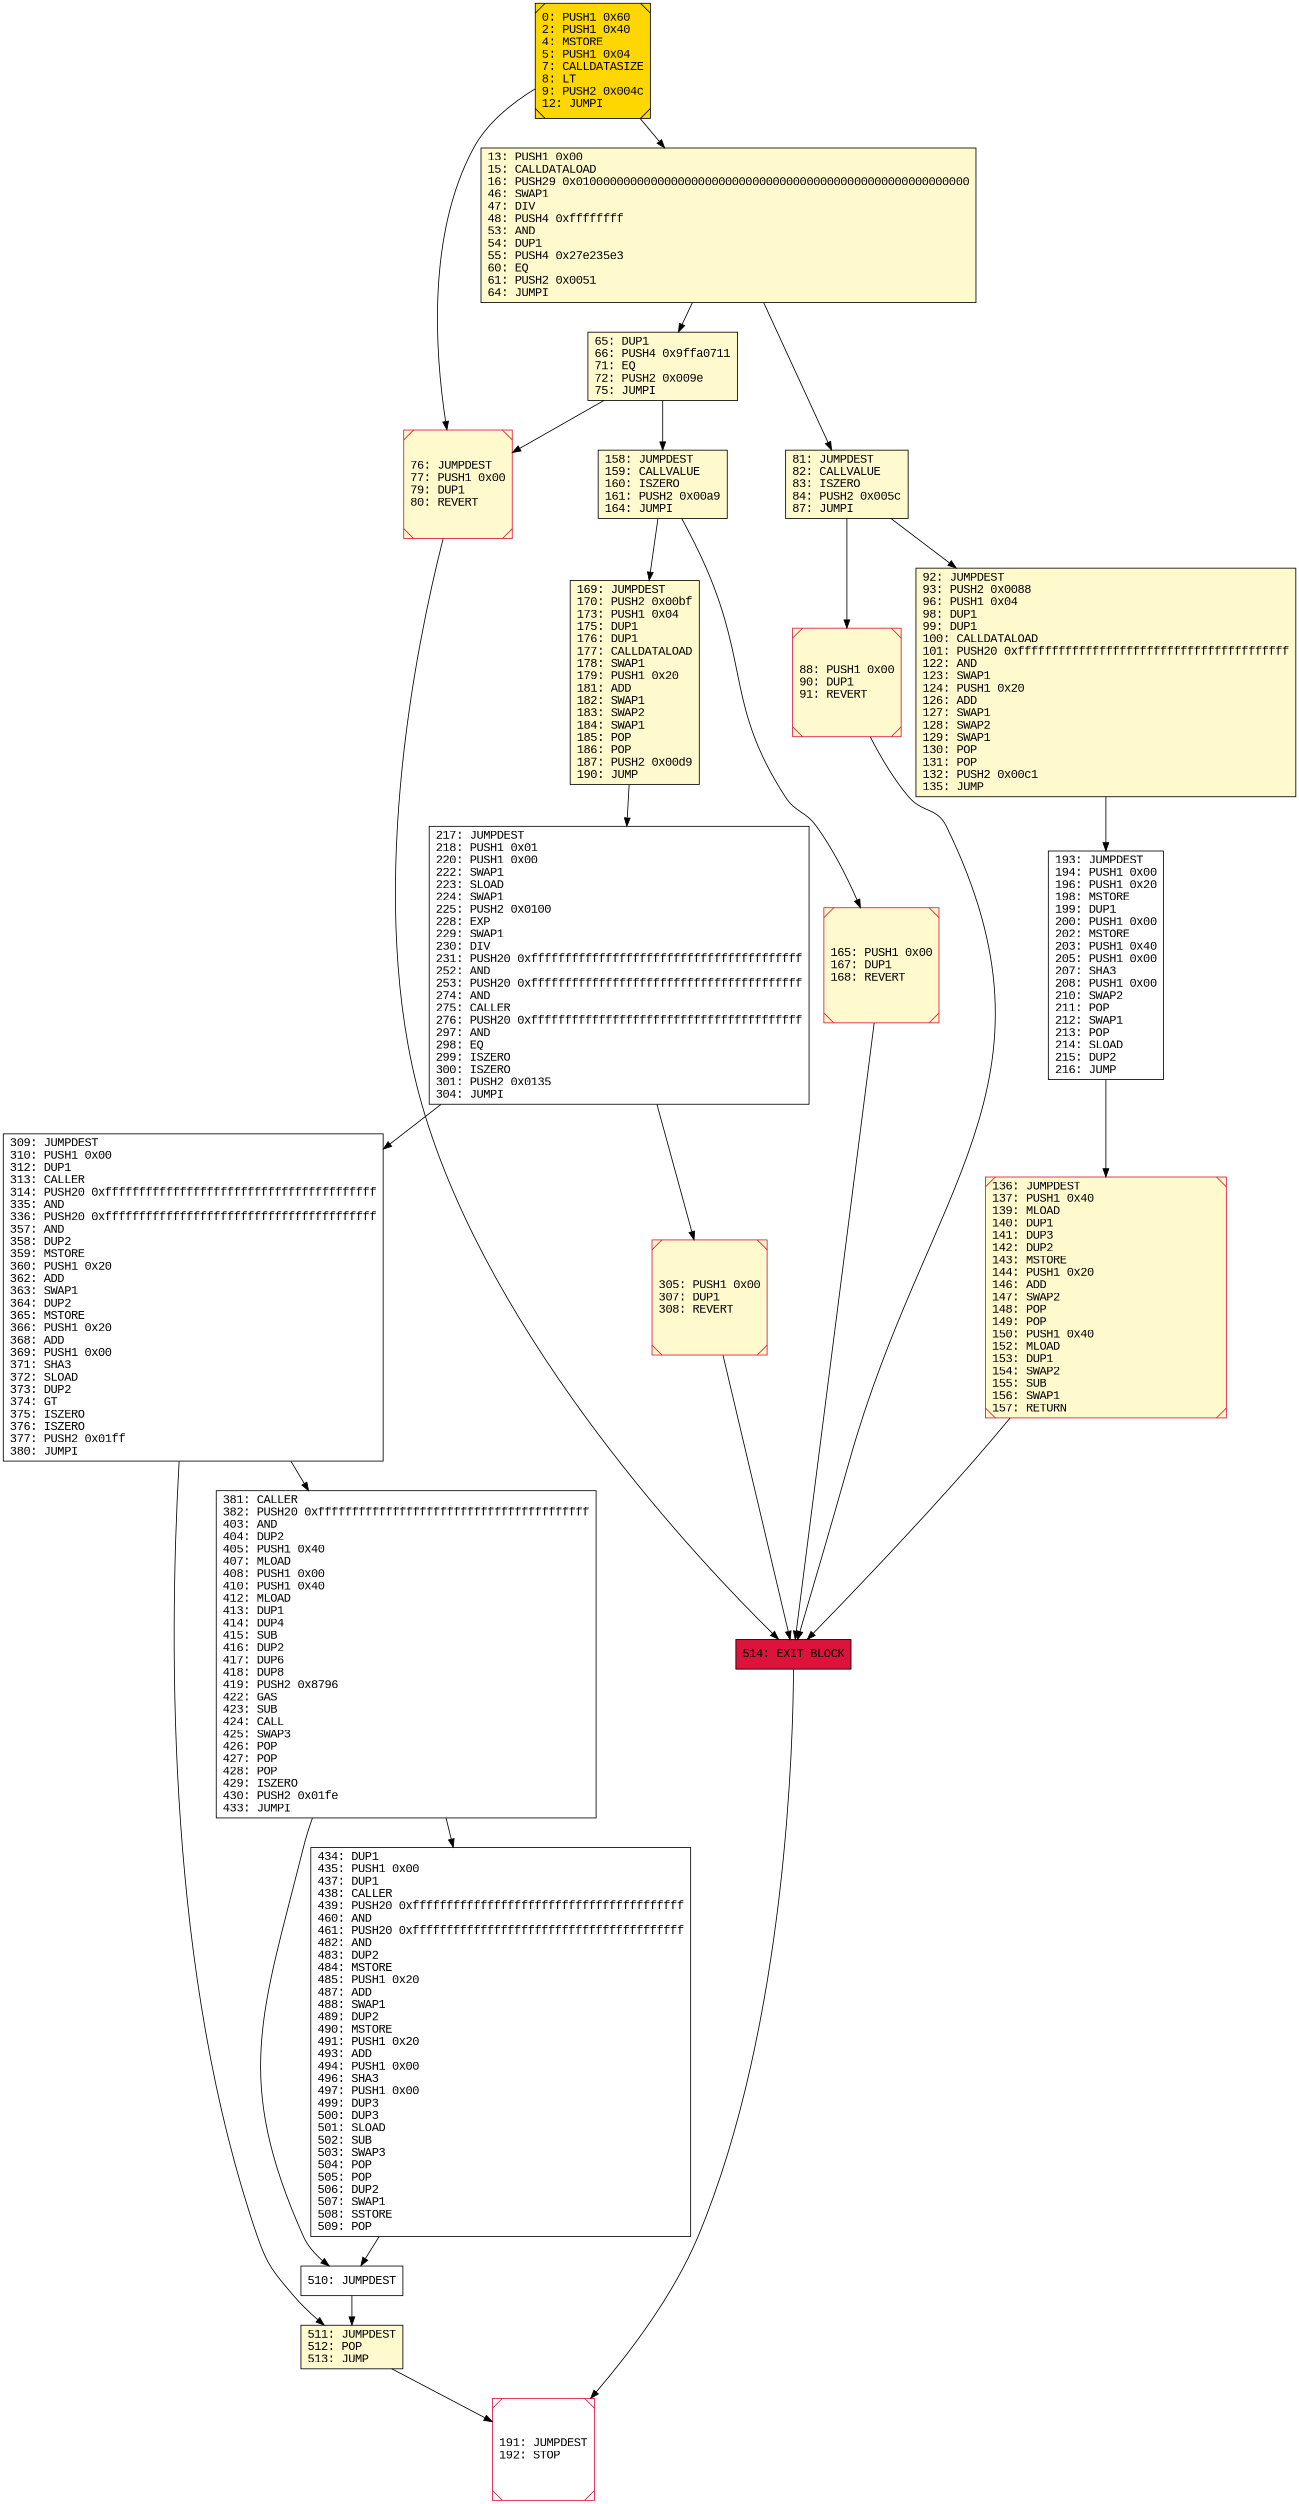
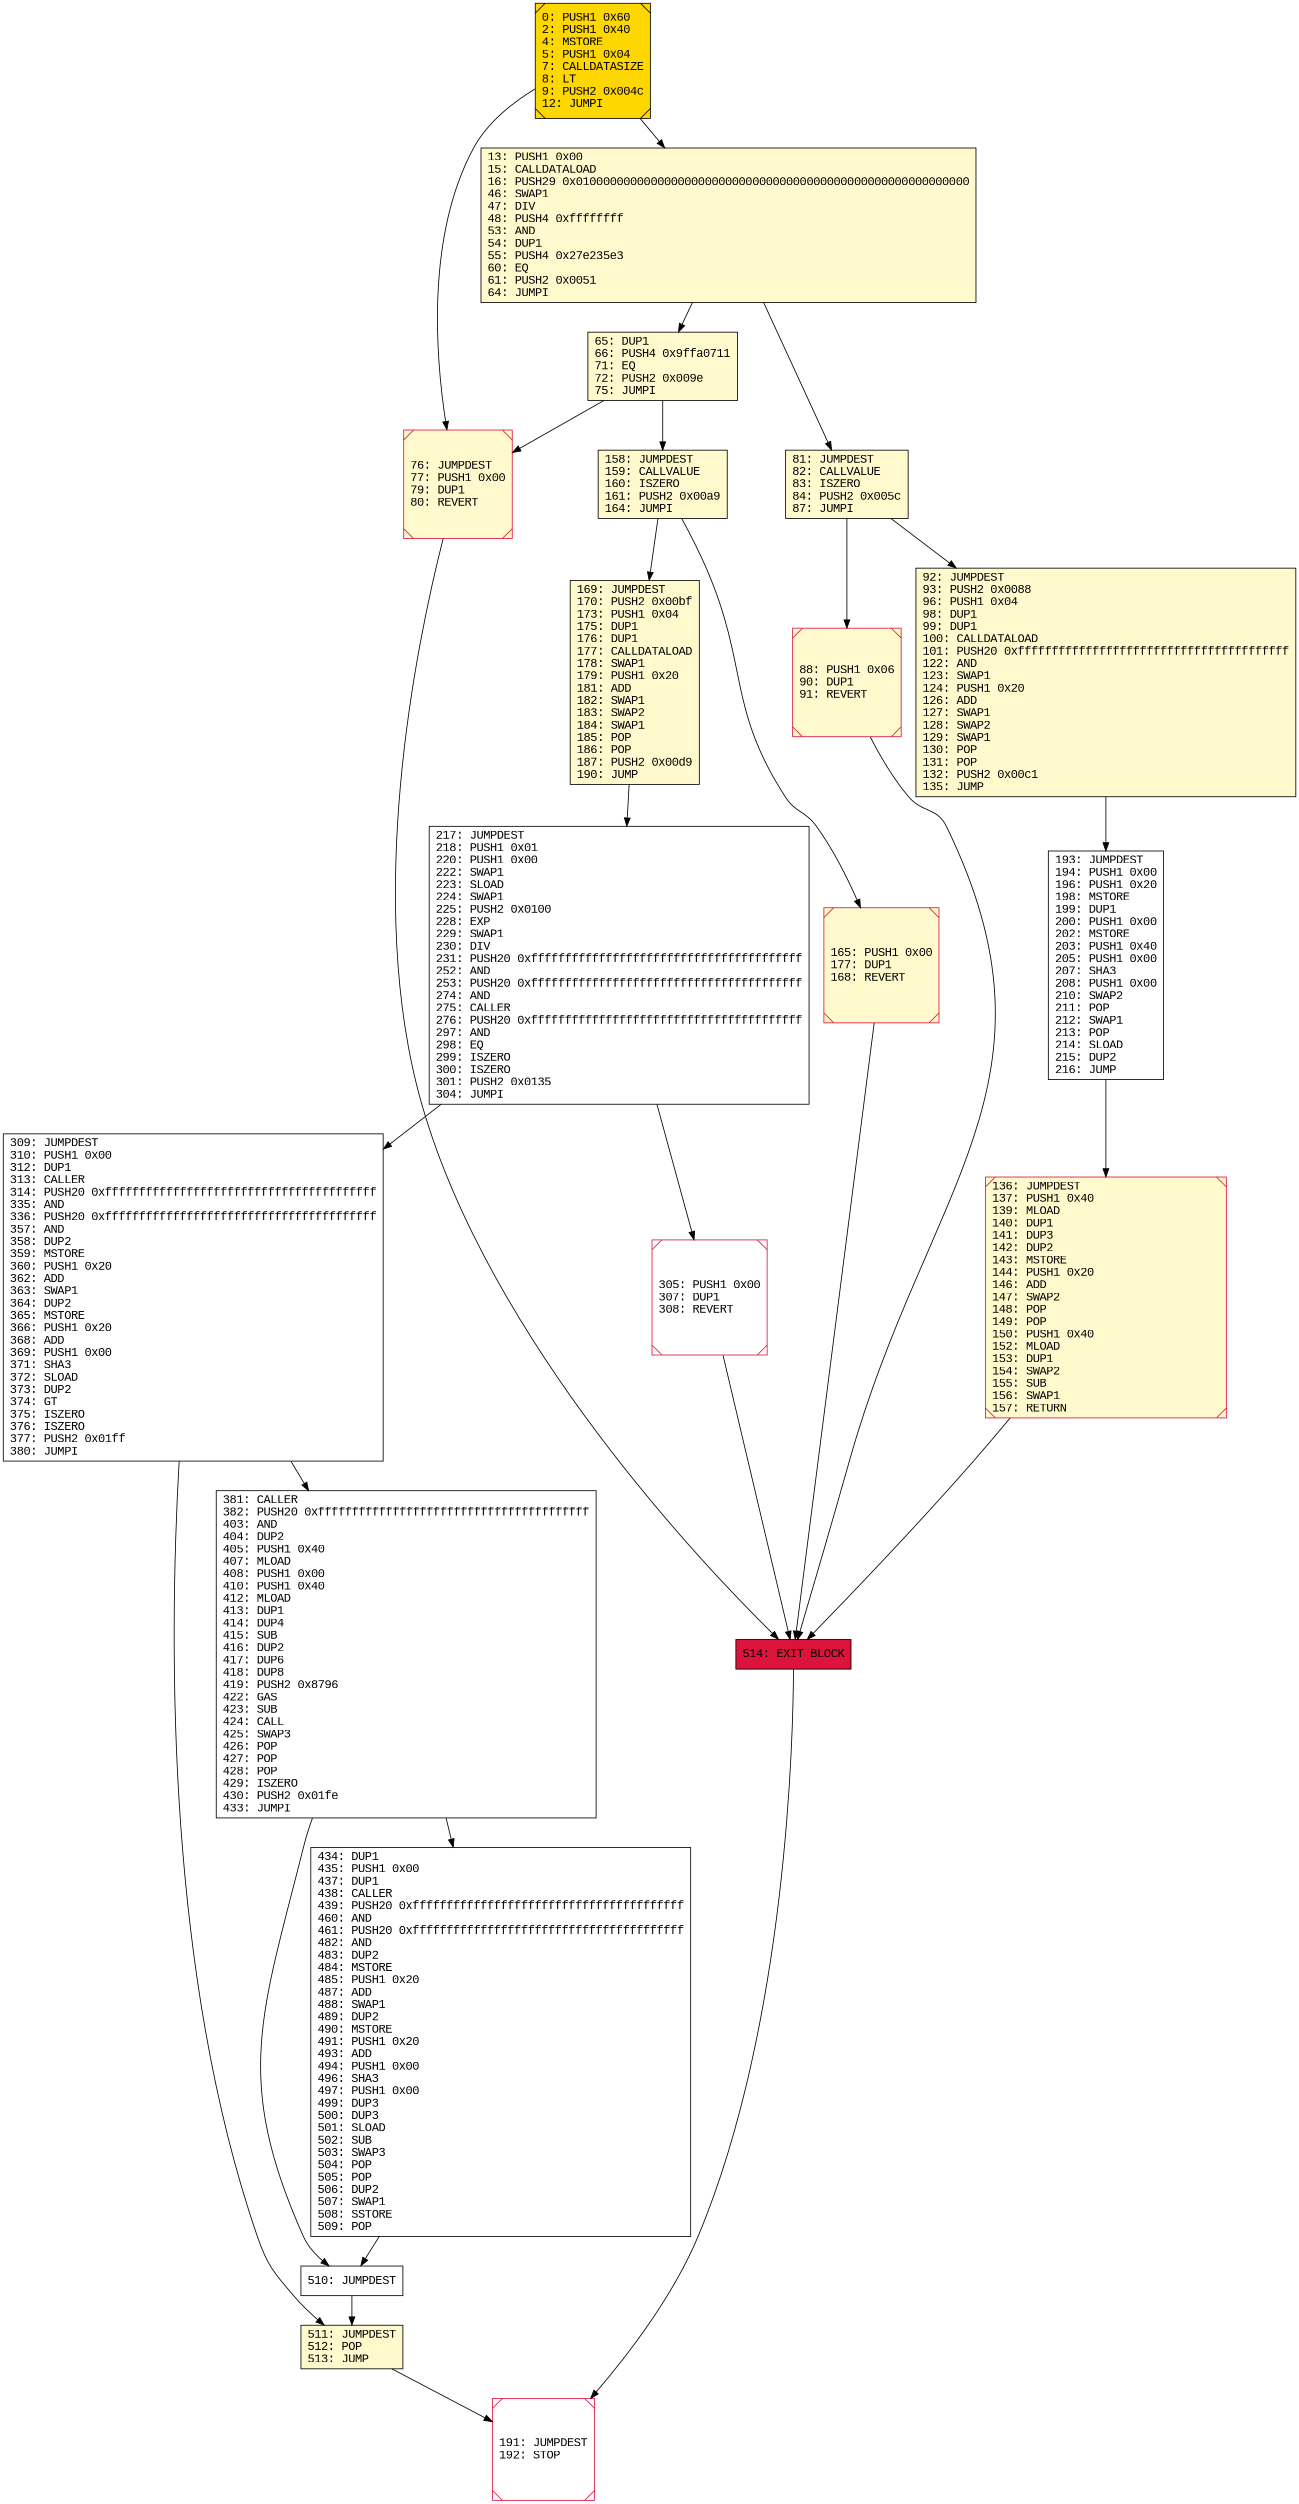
node "88: PUSH1 0x00 90: DUP1 91: REVERT": label "88: PUSH1 0x00 90: DUP1 91: REVERT" -> "88: PUSH1 0x06 90: DUP1 91: REVERT"
node "165: PUSH1 0x00 167: DUP1 168: REVERT": label "165: PUSH1 0x00 167: DUP1 168: REVERT" -> "165: PUSH1 0x00 177: DUP1 168: REVERT"
node "305: PUSH1 0x00 307: DUP1 308: REVERT": fillcolor lemonchiffon -> white
